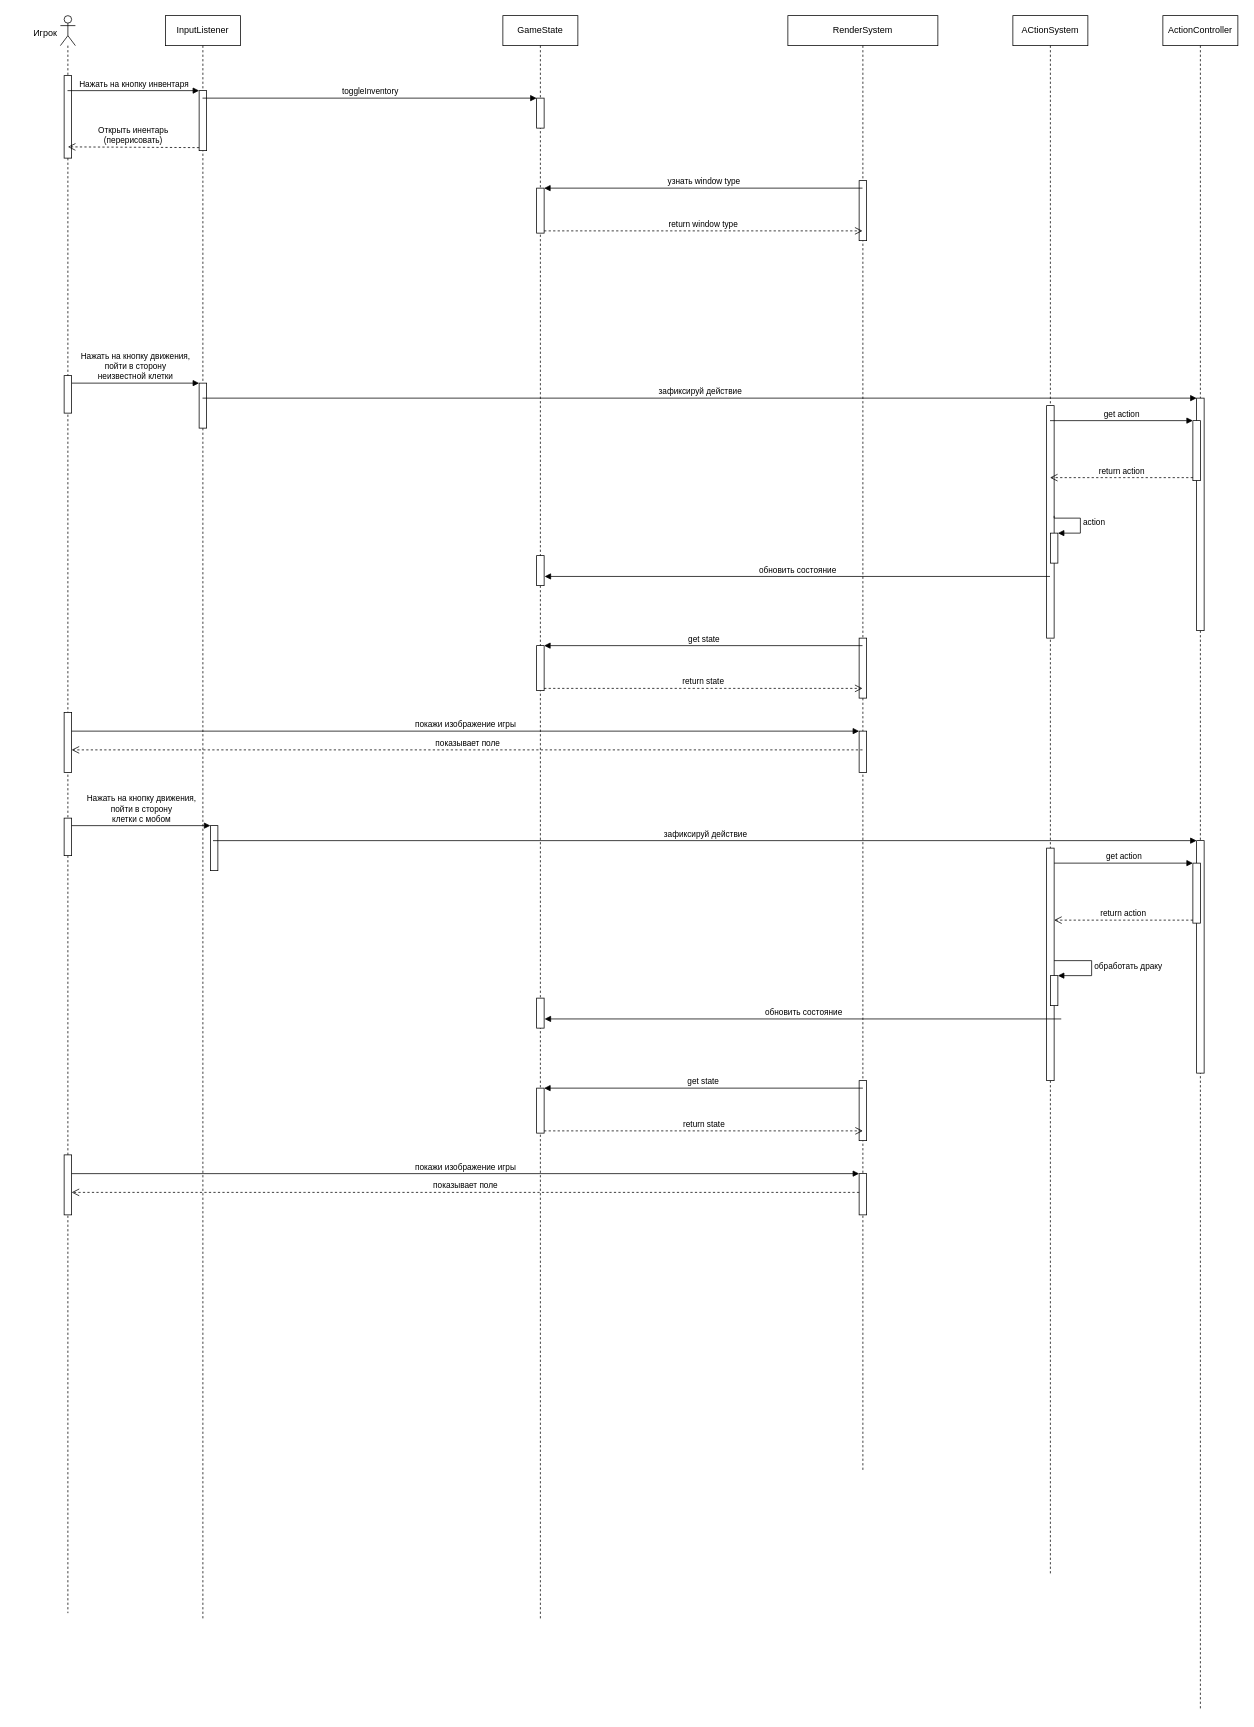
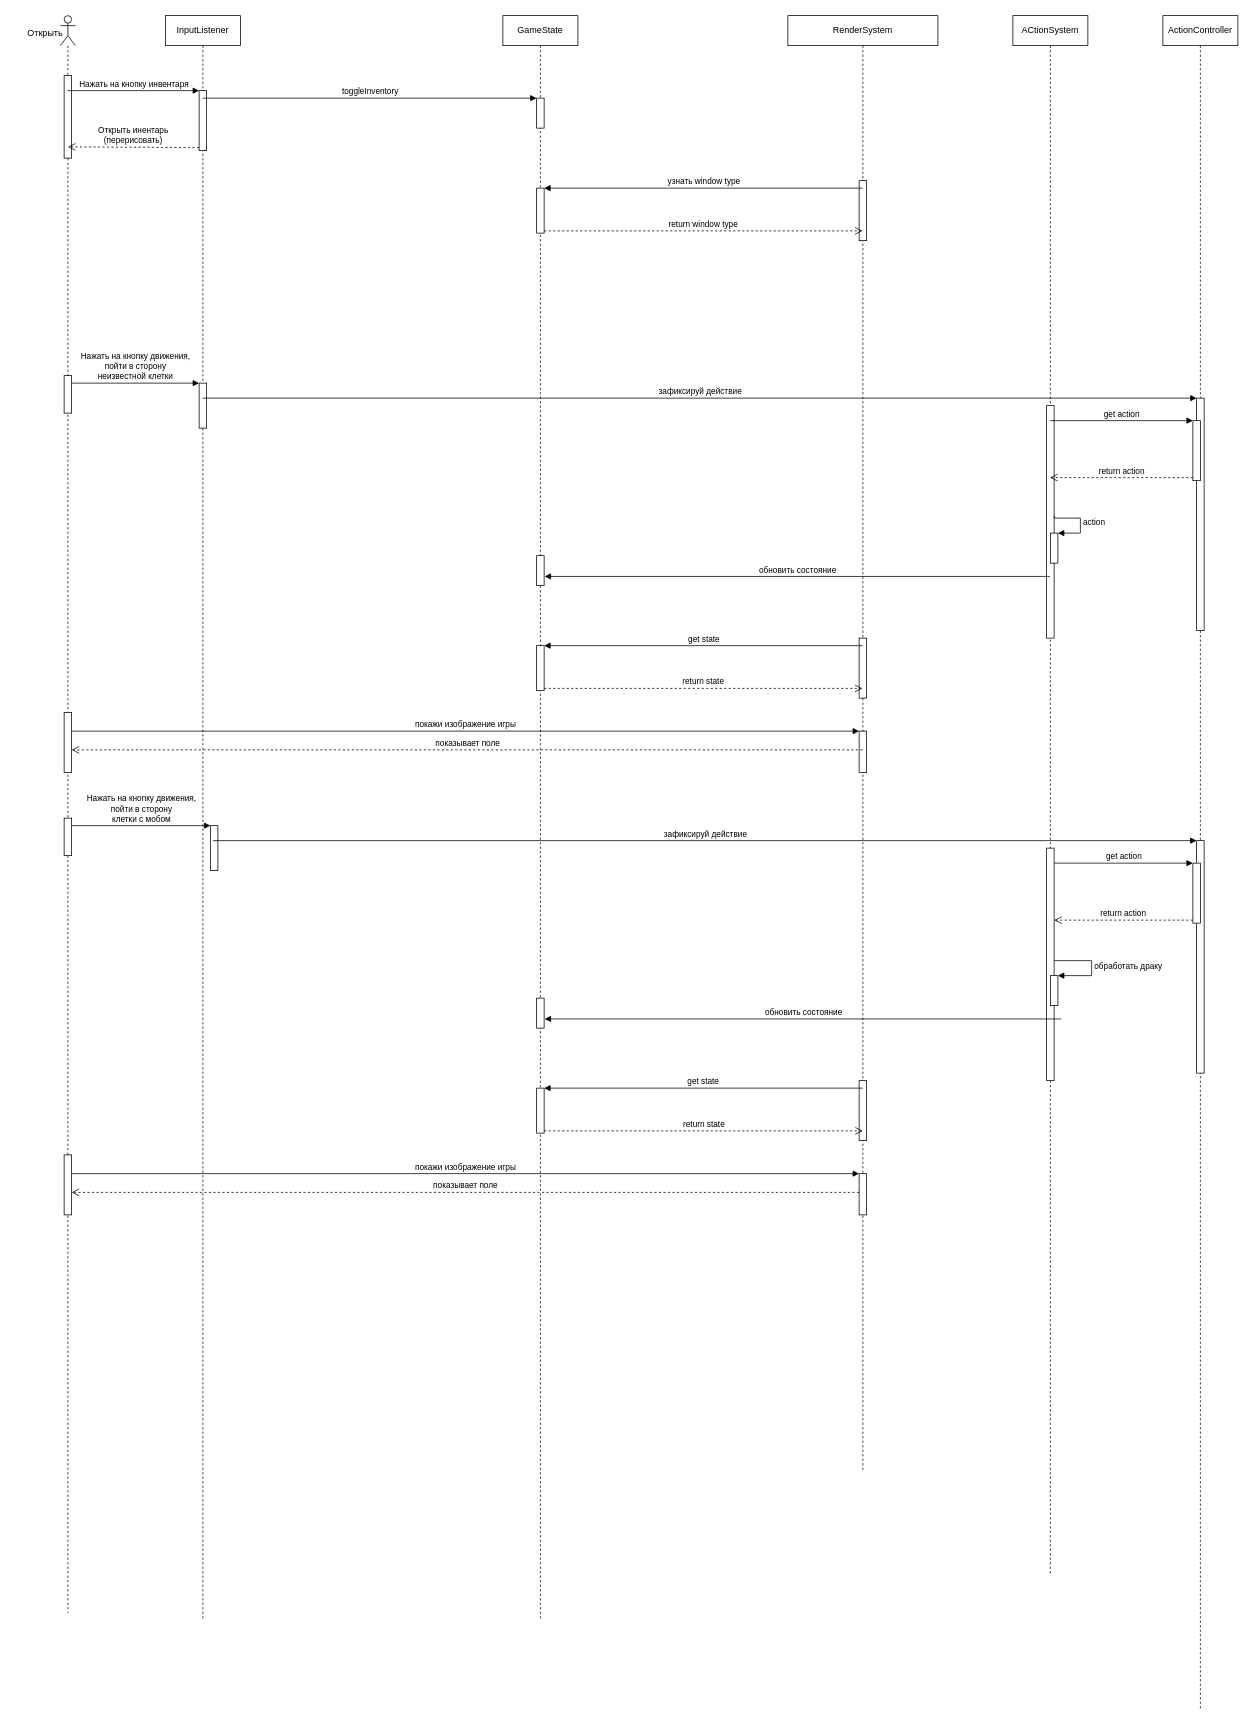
node "Игрок": label "Игрок" -> "Открыть"
